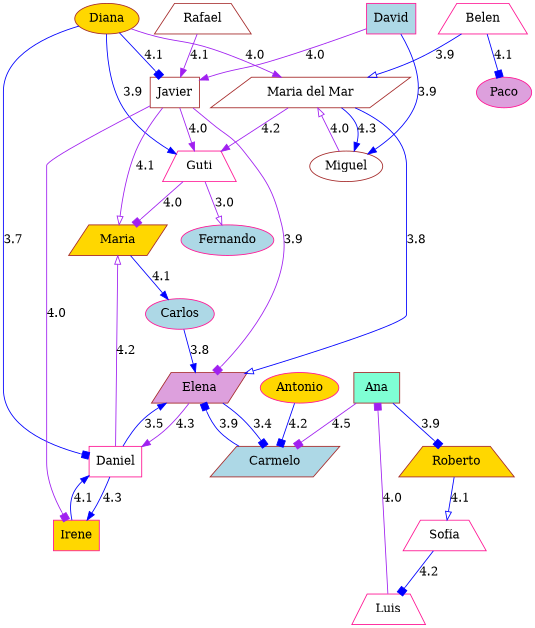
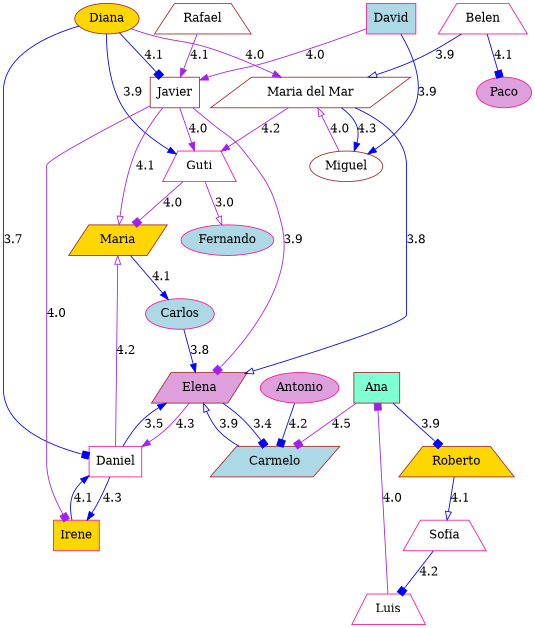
node "Antonio": fillcolor gold -> plum
edge "Carmelo" -> "Elena": arrowhead box -> onormal
